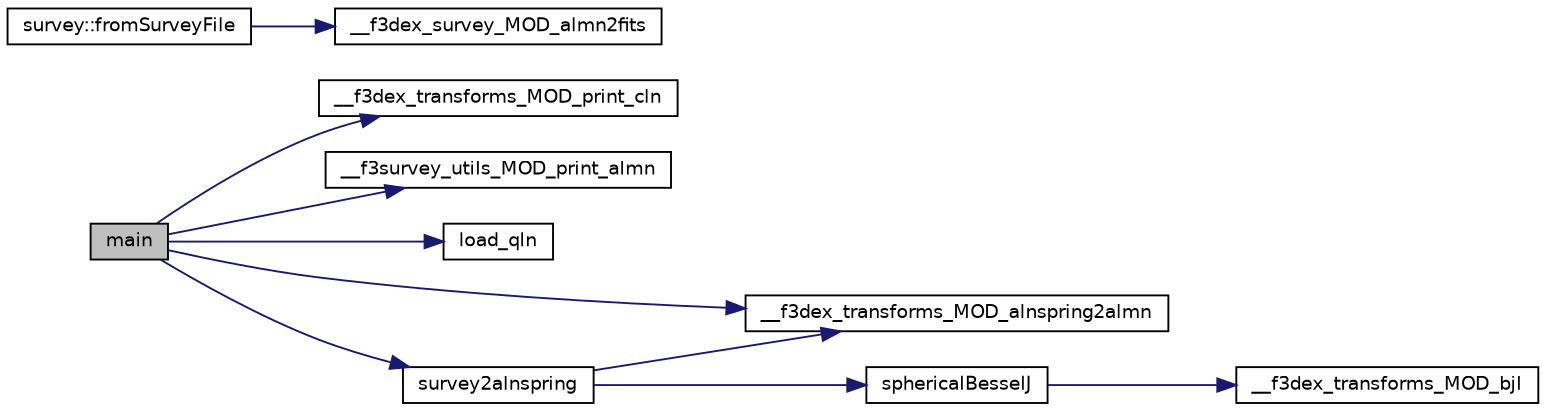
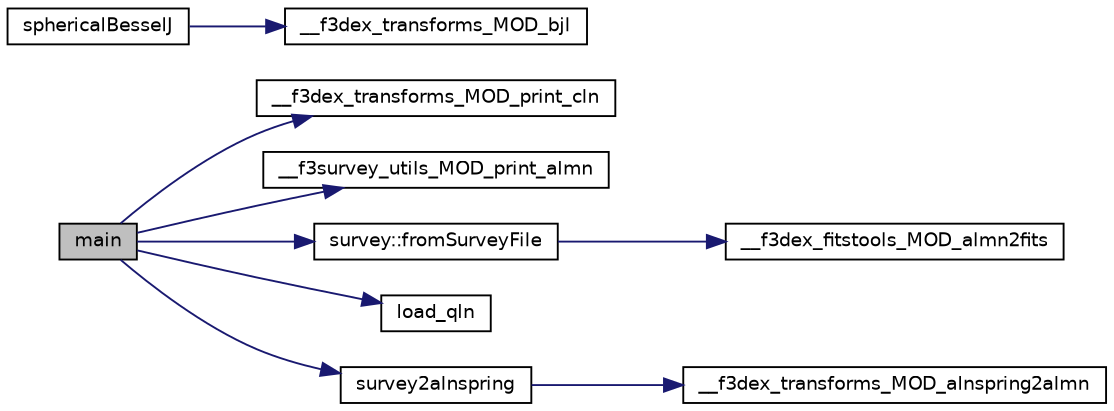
node "__f3dex_survey_MOD_almn2fits": label "__f3dex_survey_MOD_almn2fits" -> "__f3dex_fitstools_MOD_almn2fits"
edge "main" -> "__f3dex_transforms_MOD_alnspring2almn": now "main" -> "survey::fromSurveyFile"
edge "survey2alnspring" -> "sphericalBesselJ": removed
